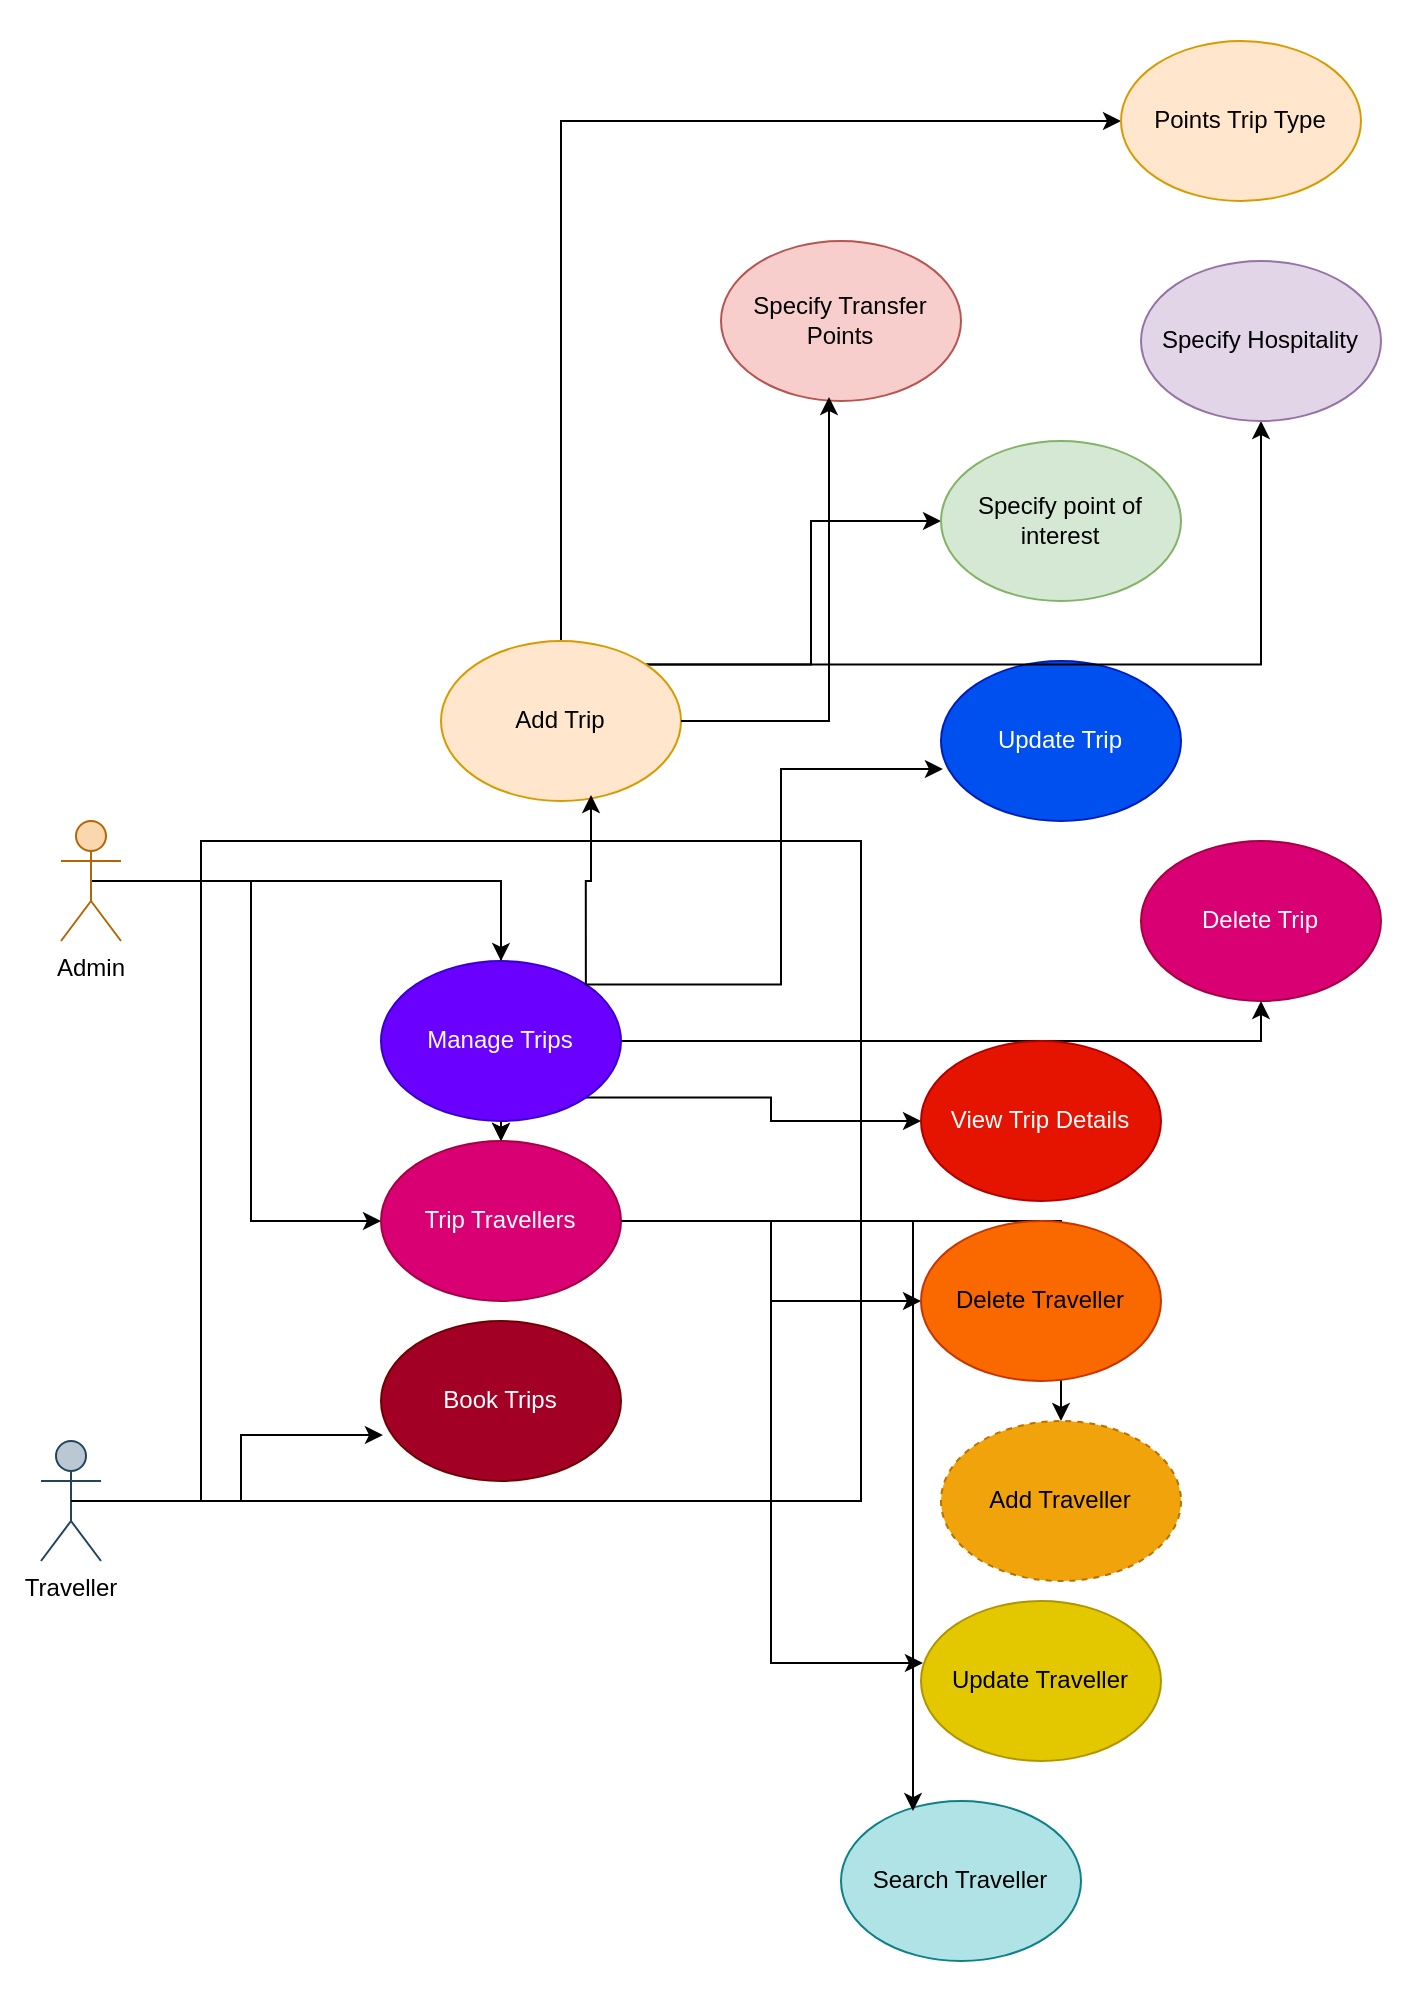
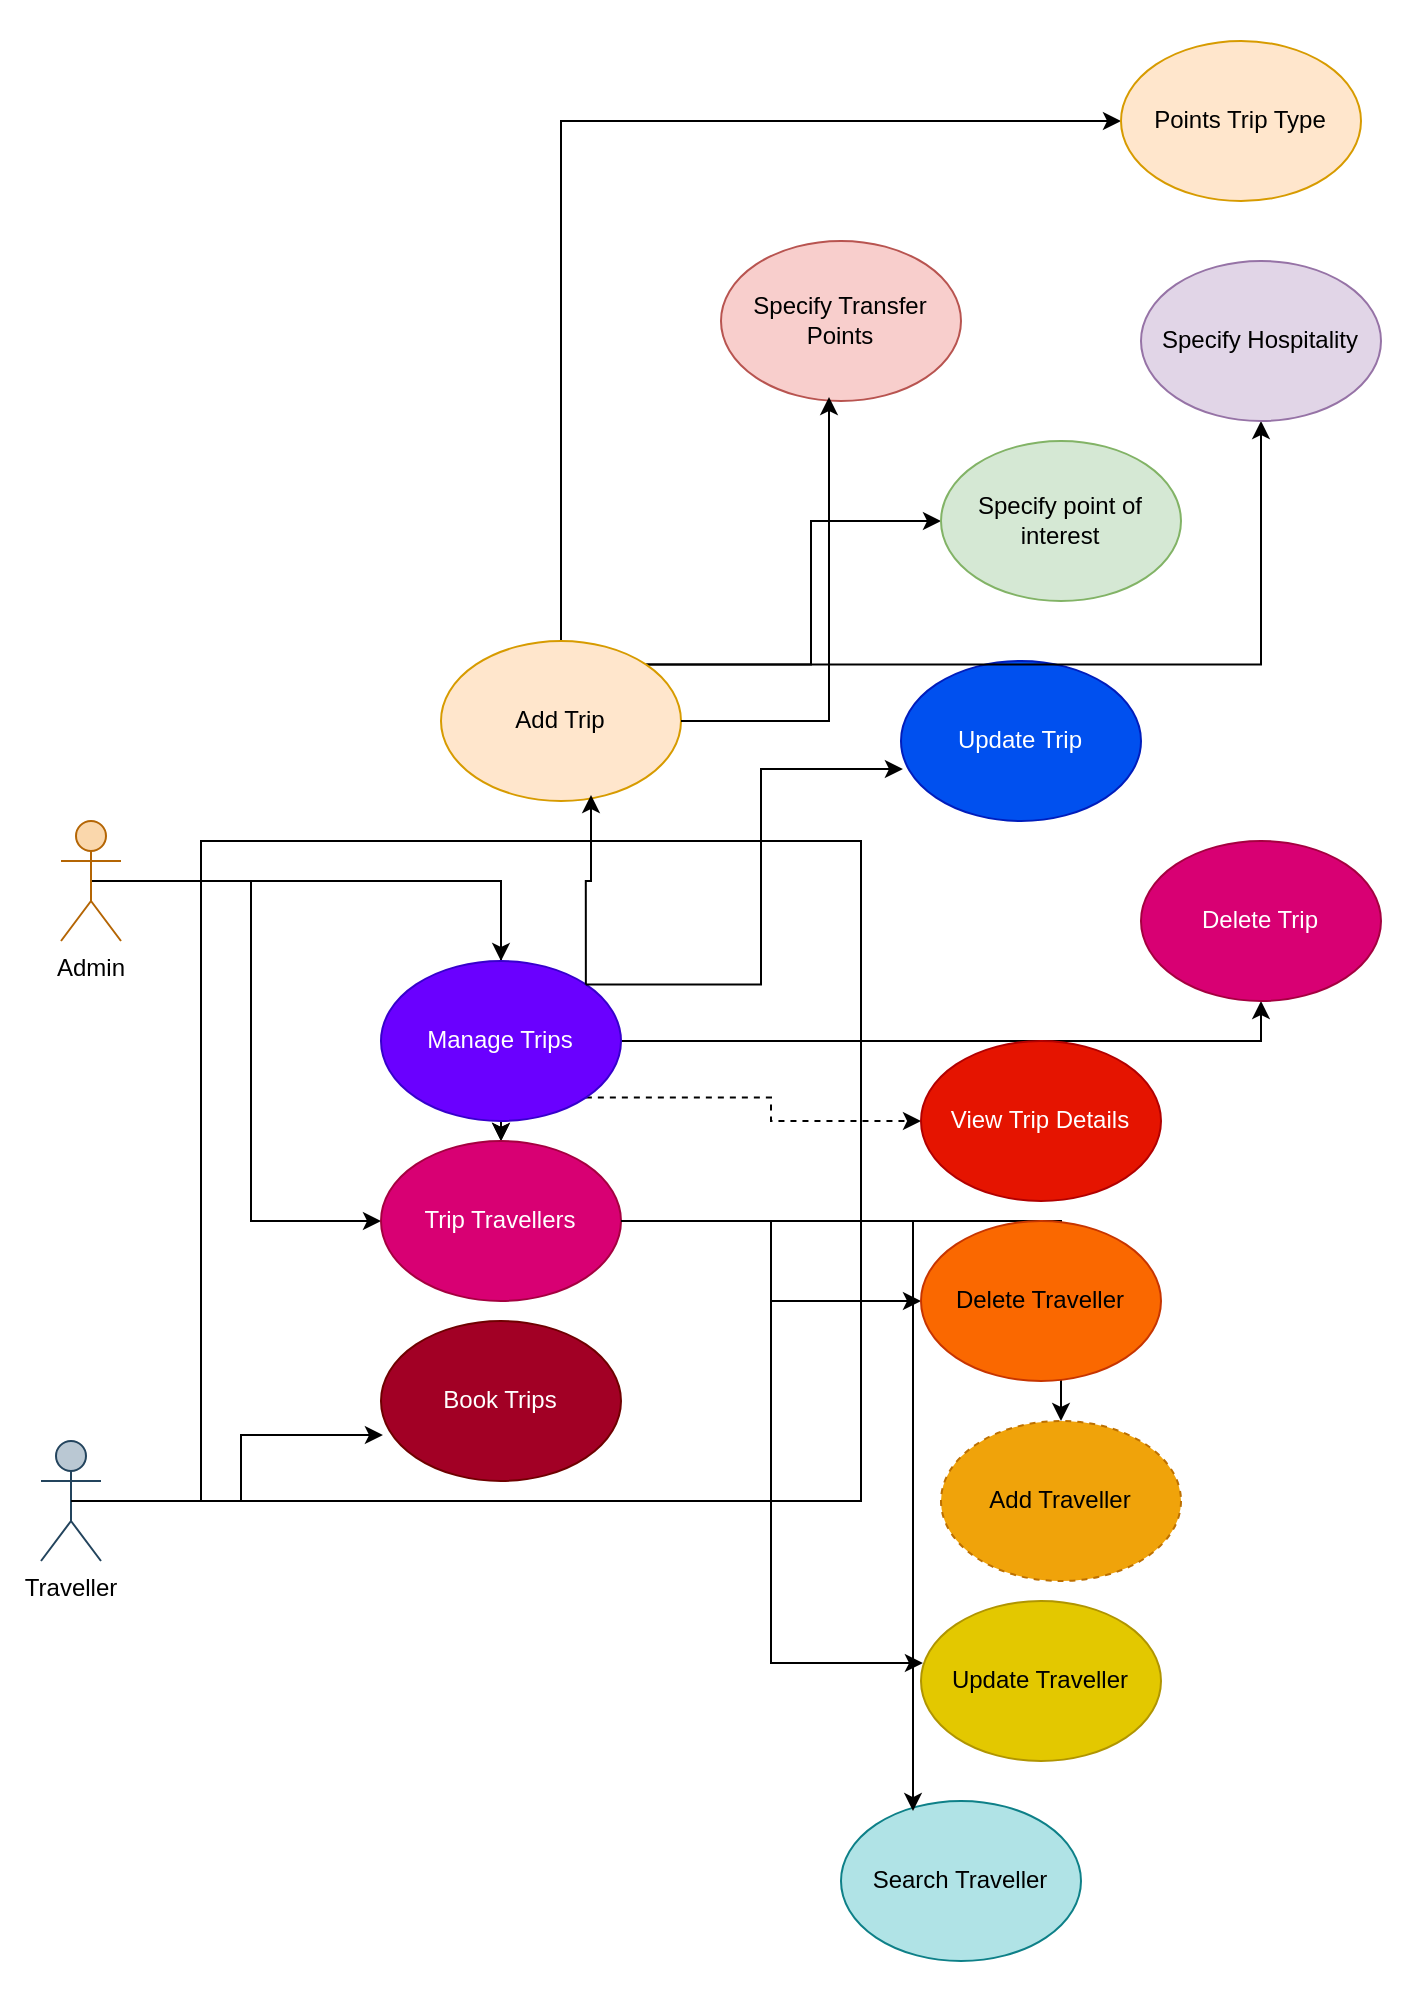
node "Update Trip": moved (1061, 741) -> (1021, 741)
edge "Manage Trips" -> "View Trip Details": style solid -> dashed
